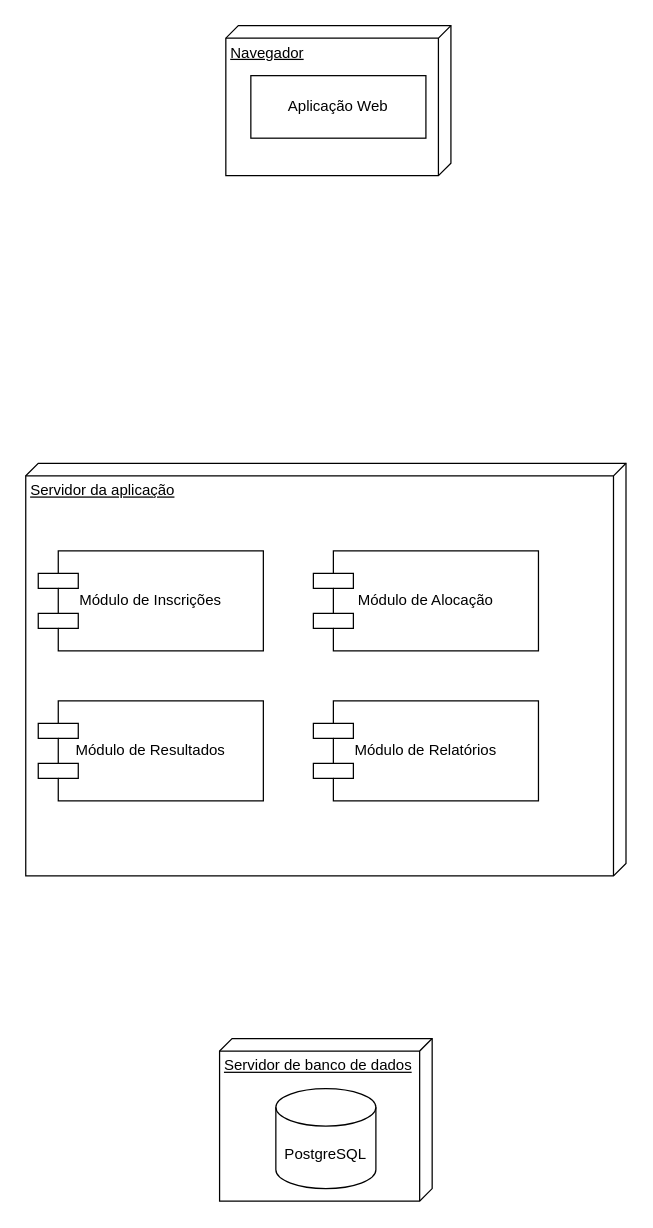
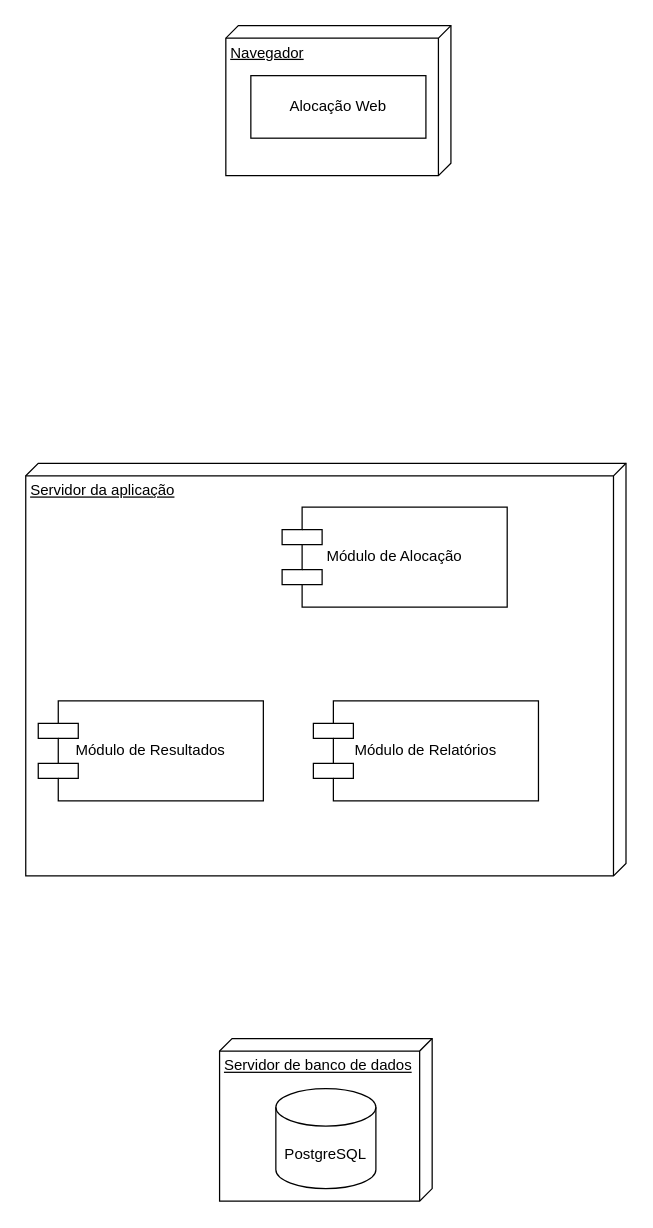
node "Aplicação Web": label "Aplicação Web" -> "Alocação Web"
node "Módulo de Inscrições": removed
node "Módulo de Alocação": moved (426, 601) -> (394, 557)
